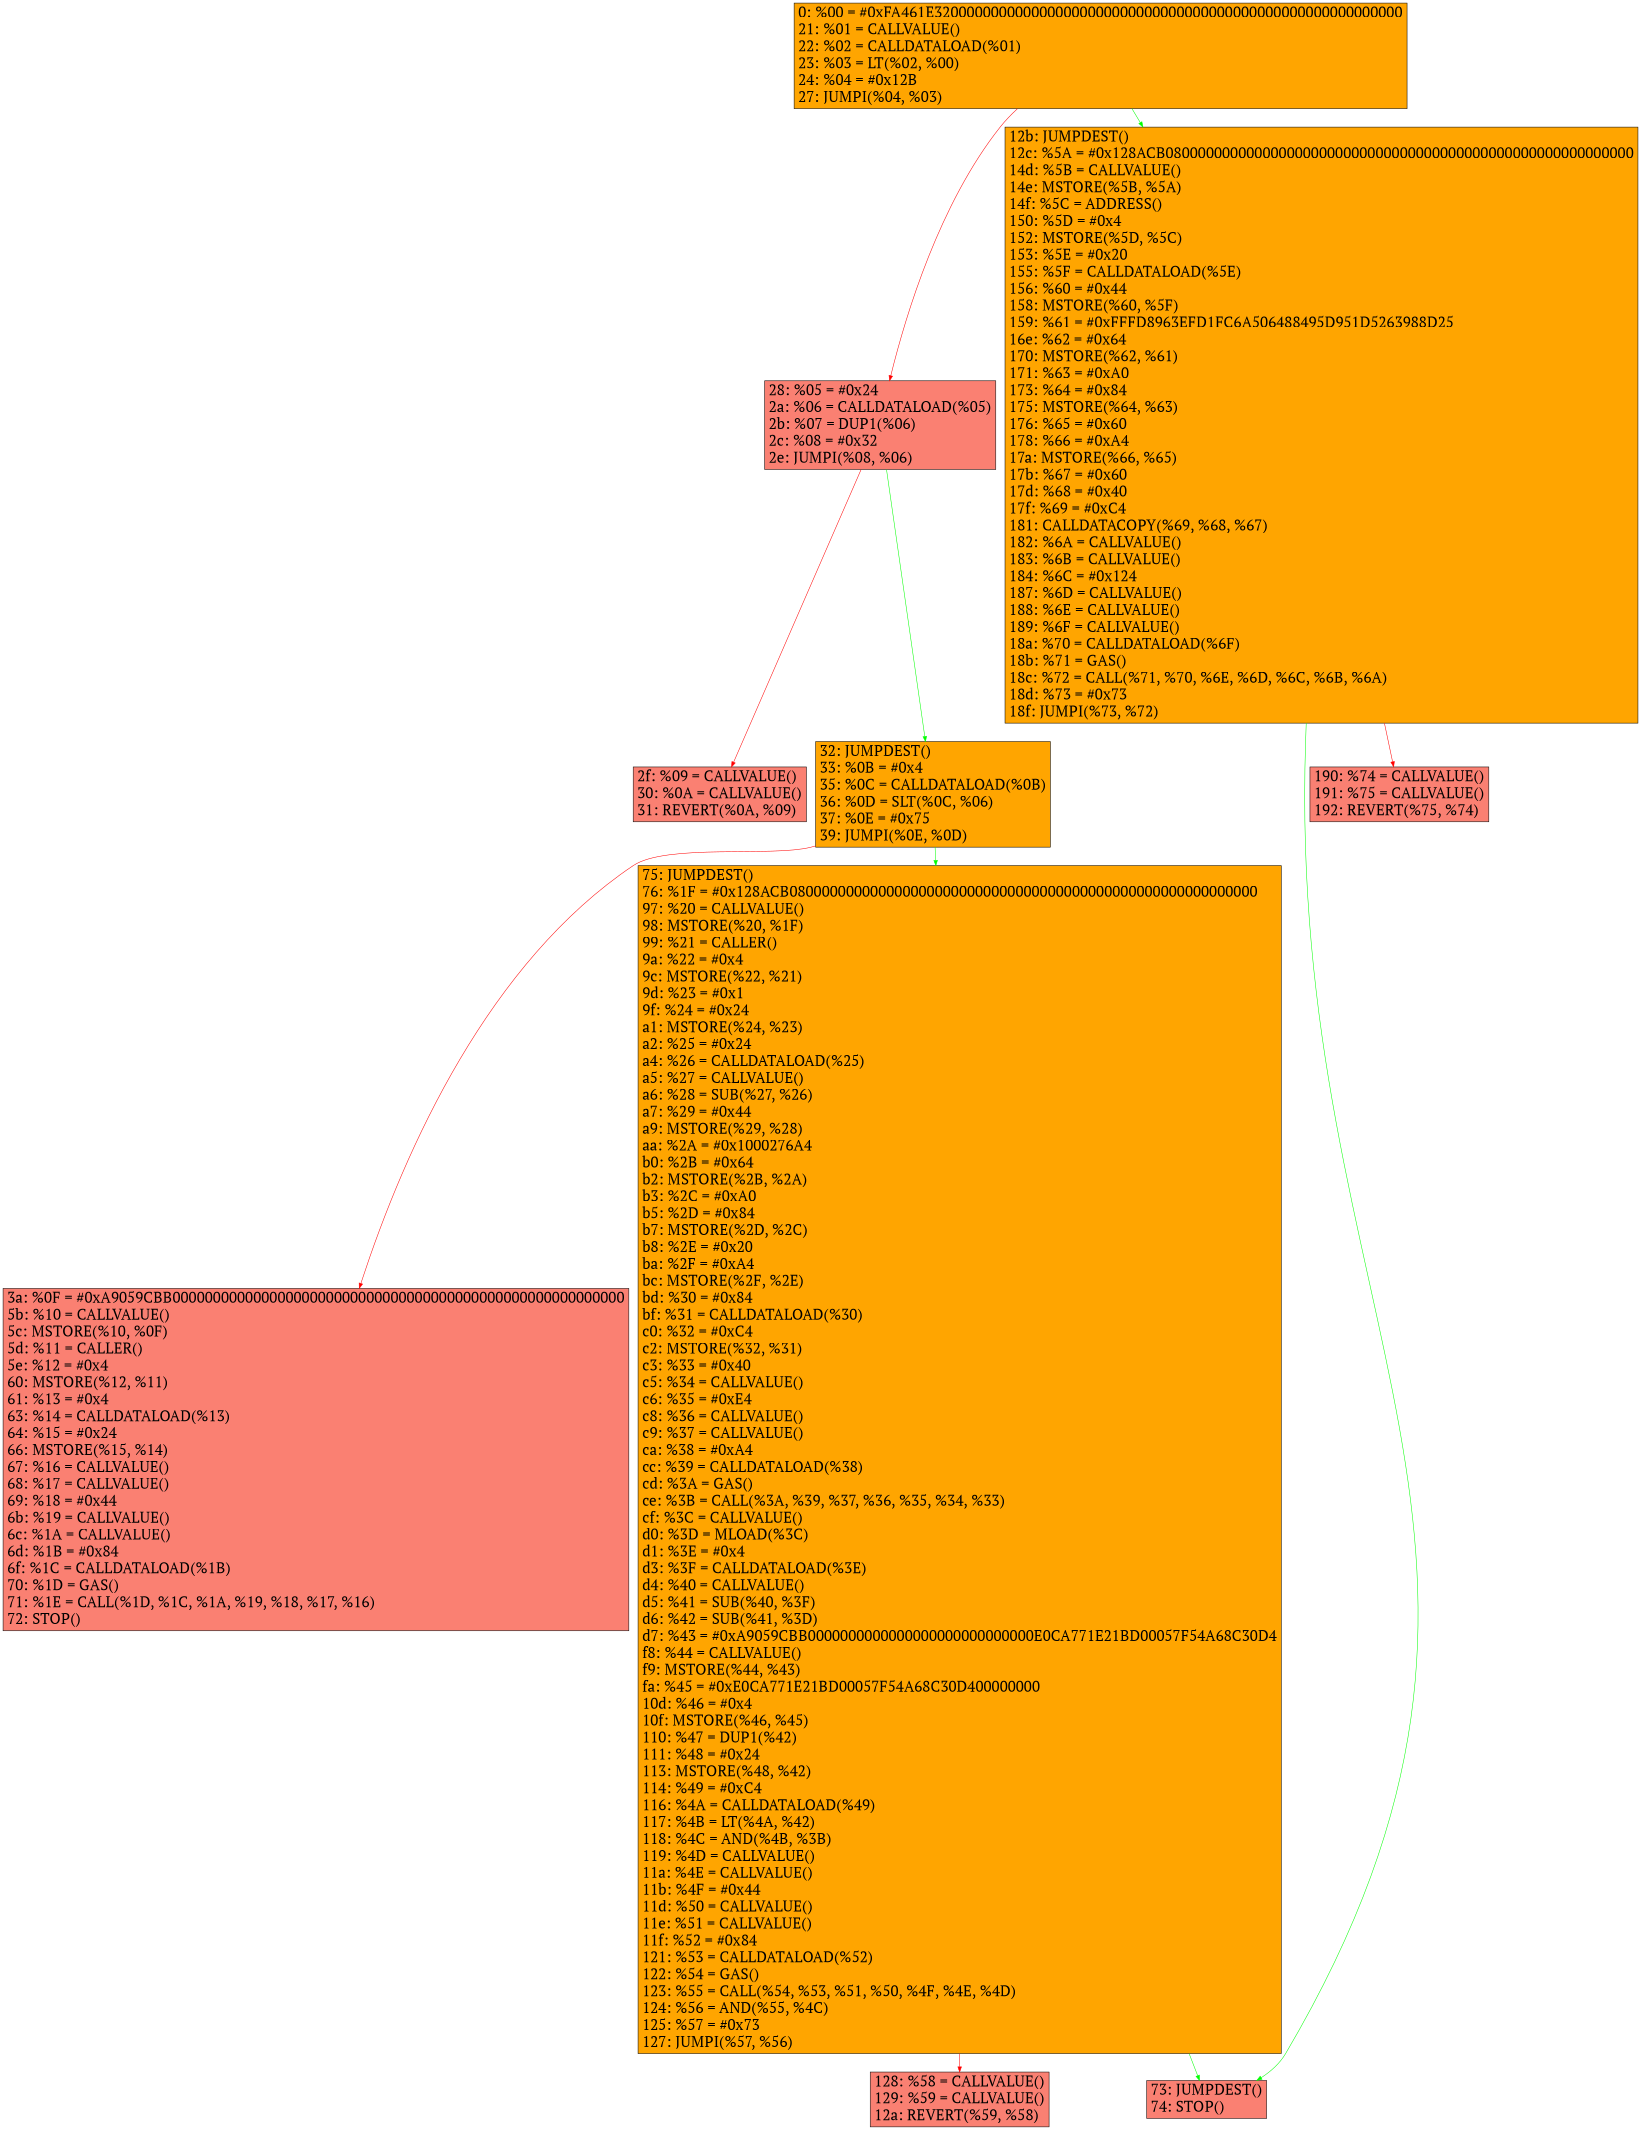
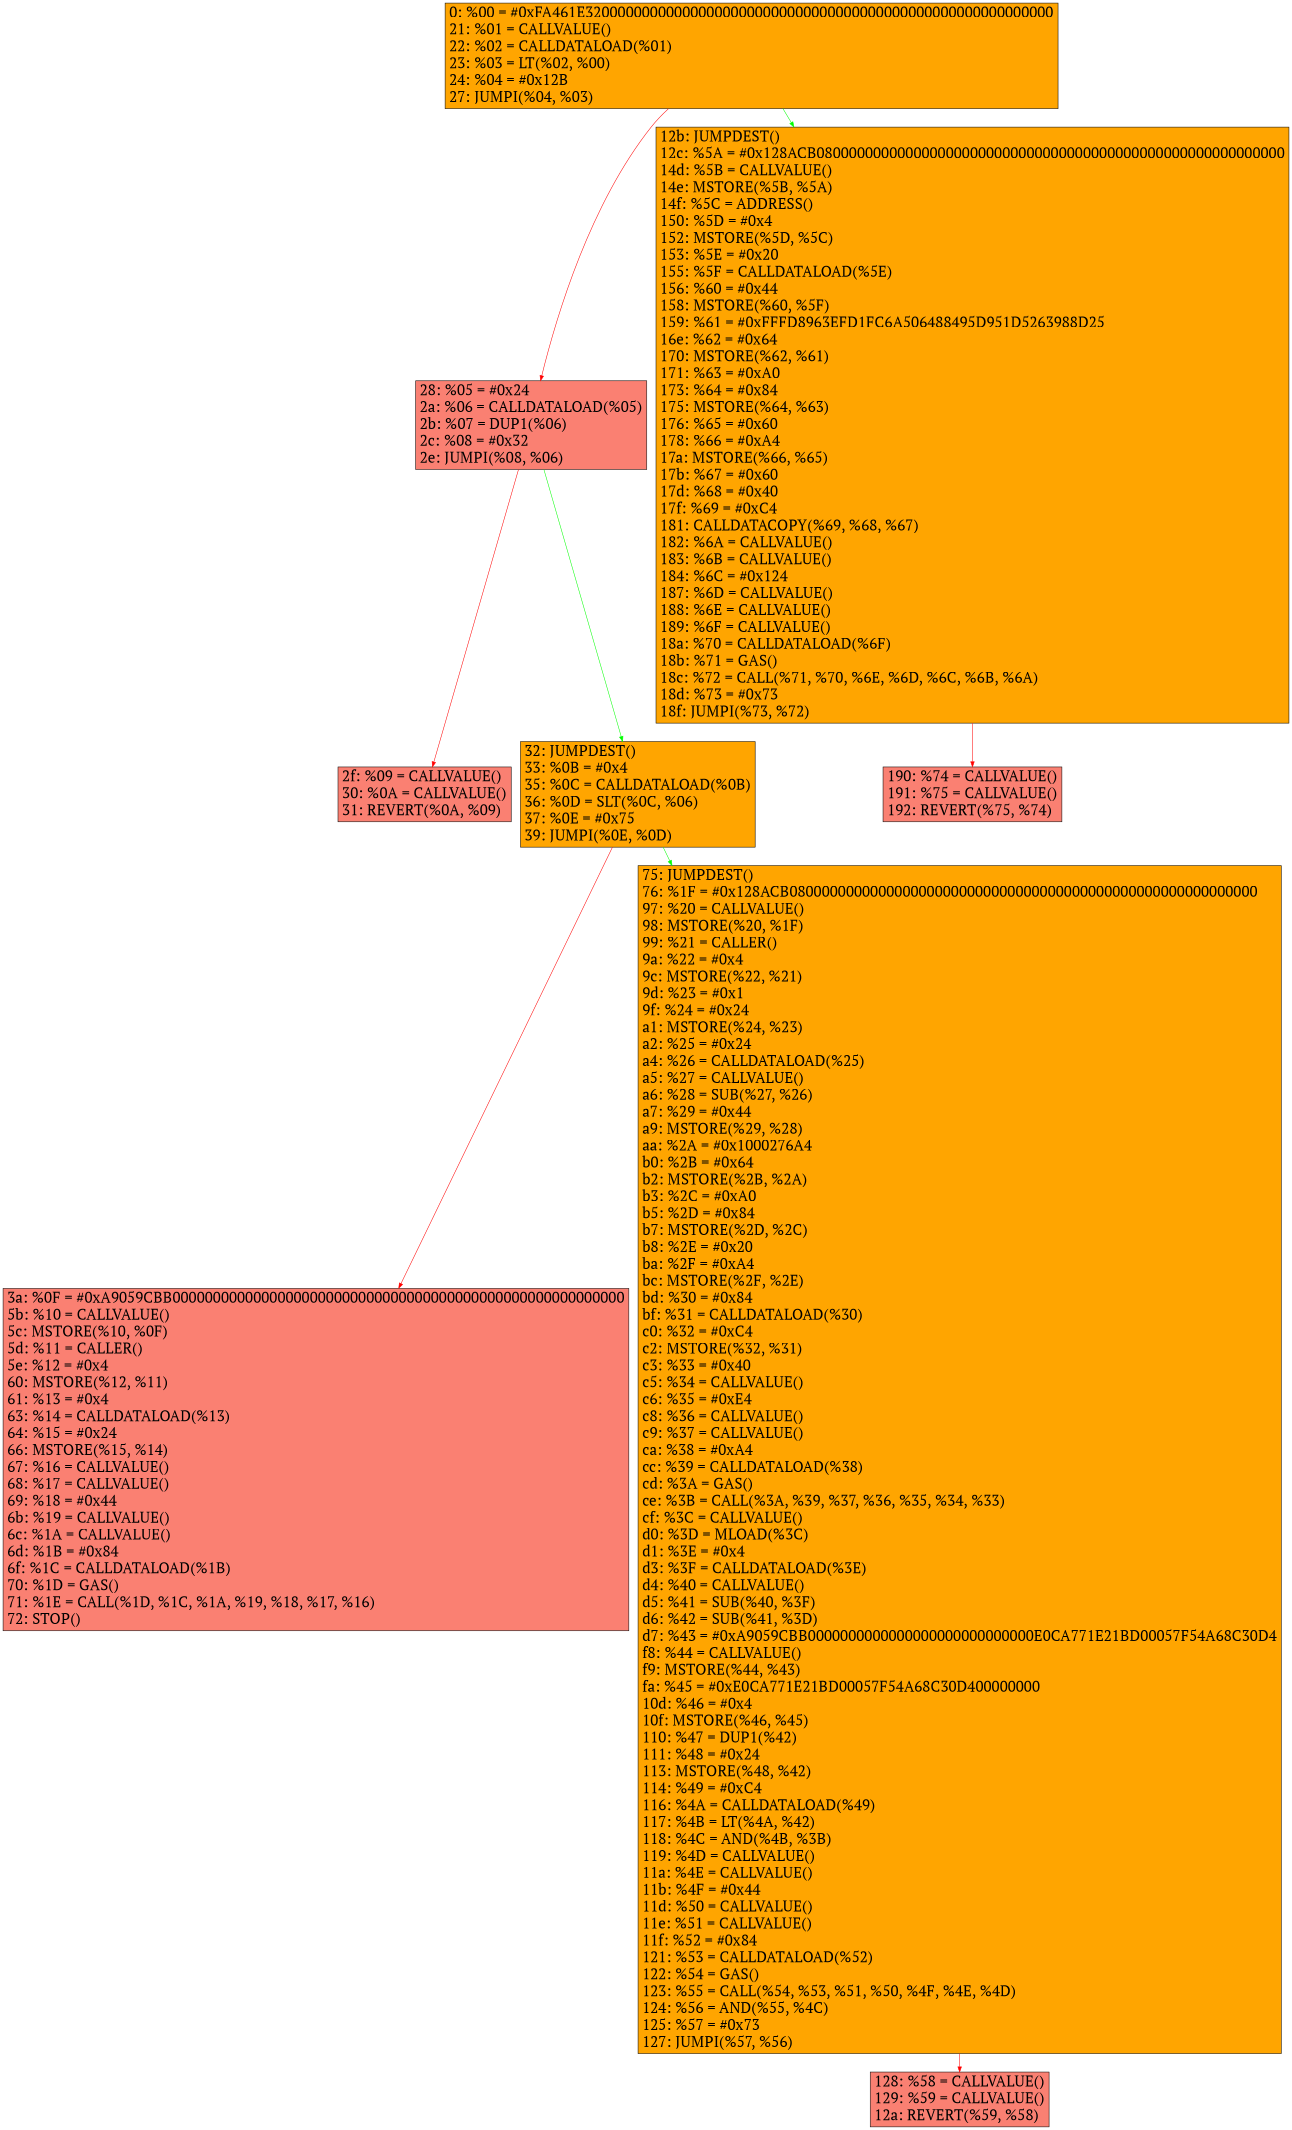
node "73: JUMPDEST() 74: STOP()": removed
